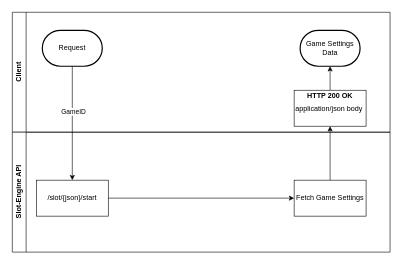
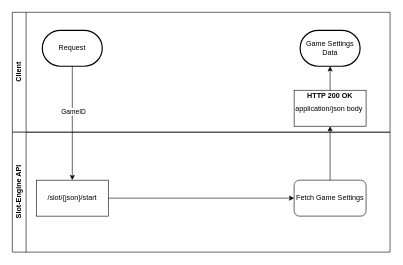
node "Fetch Game Settings": shape rectangle -> rounded rectangle
